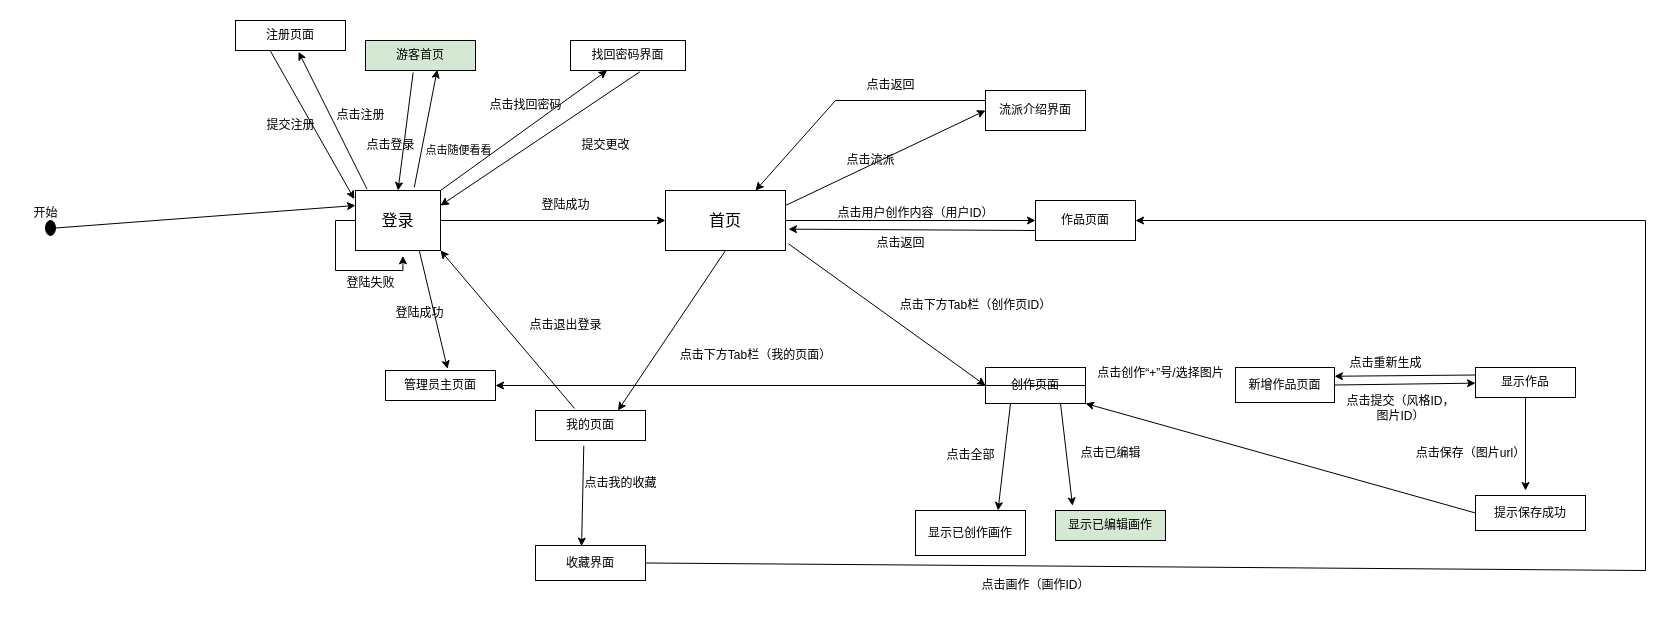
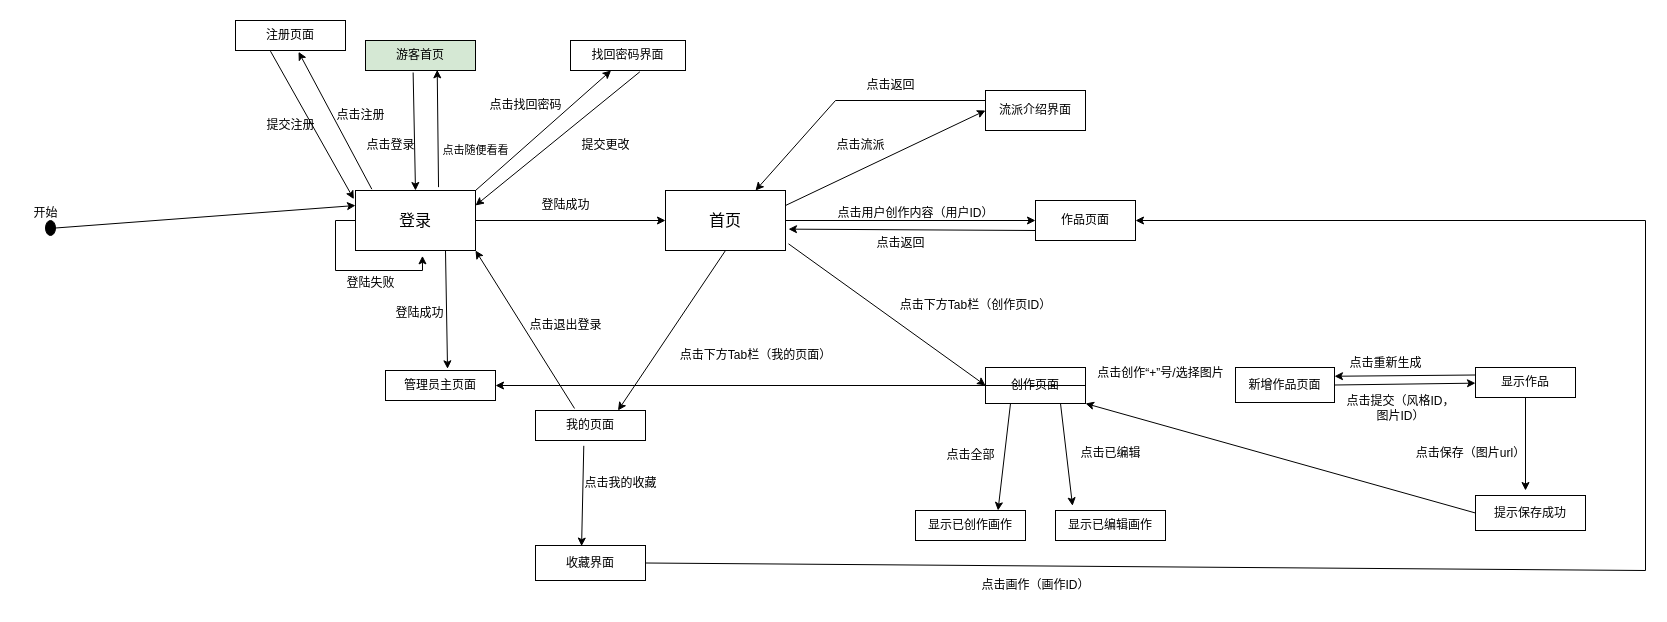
node "点击流派": moved (871, 161) -> (861, 146)
node "登录": size 85x60 -> 120x60
node "显示已编辑画作": fillcolor #d5e8d4 -> #ffffff
node "显示已创作画作": size 110x45 -> 110x30
